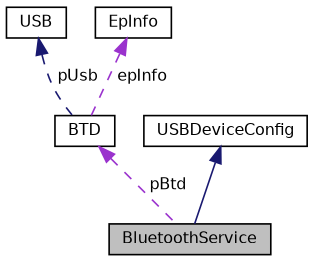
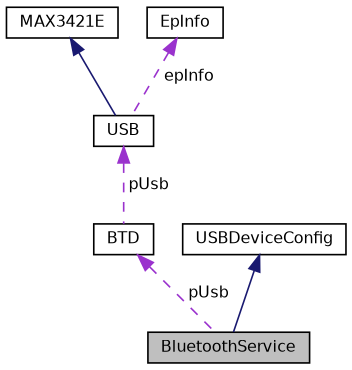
node "MAX3421E": added
edge "BTD" -> "EpInfo": now "USB" -> "EpInfo"
edge "BTD" -> "USB": color midnightblue -> darkorchid3
edge "BluetoothService" -> "BTD": label " pBtd" -> " pUsb"
